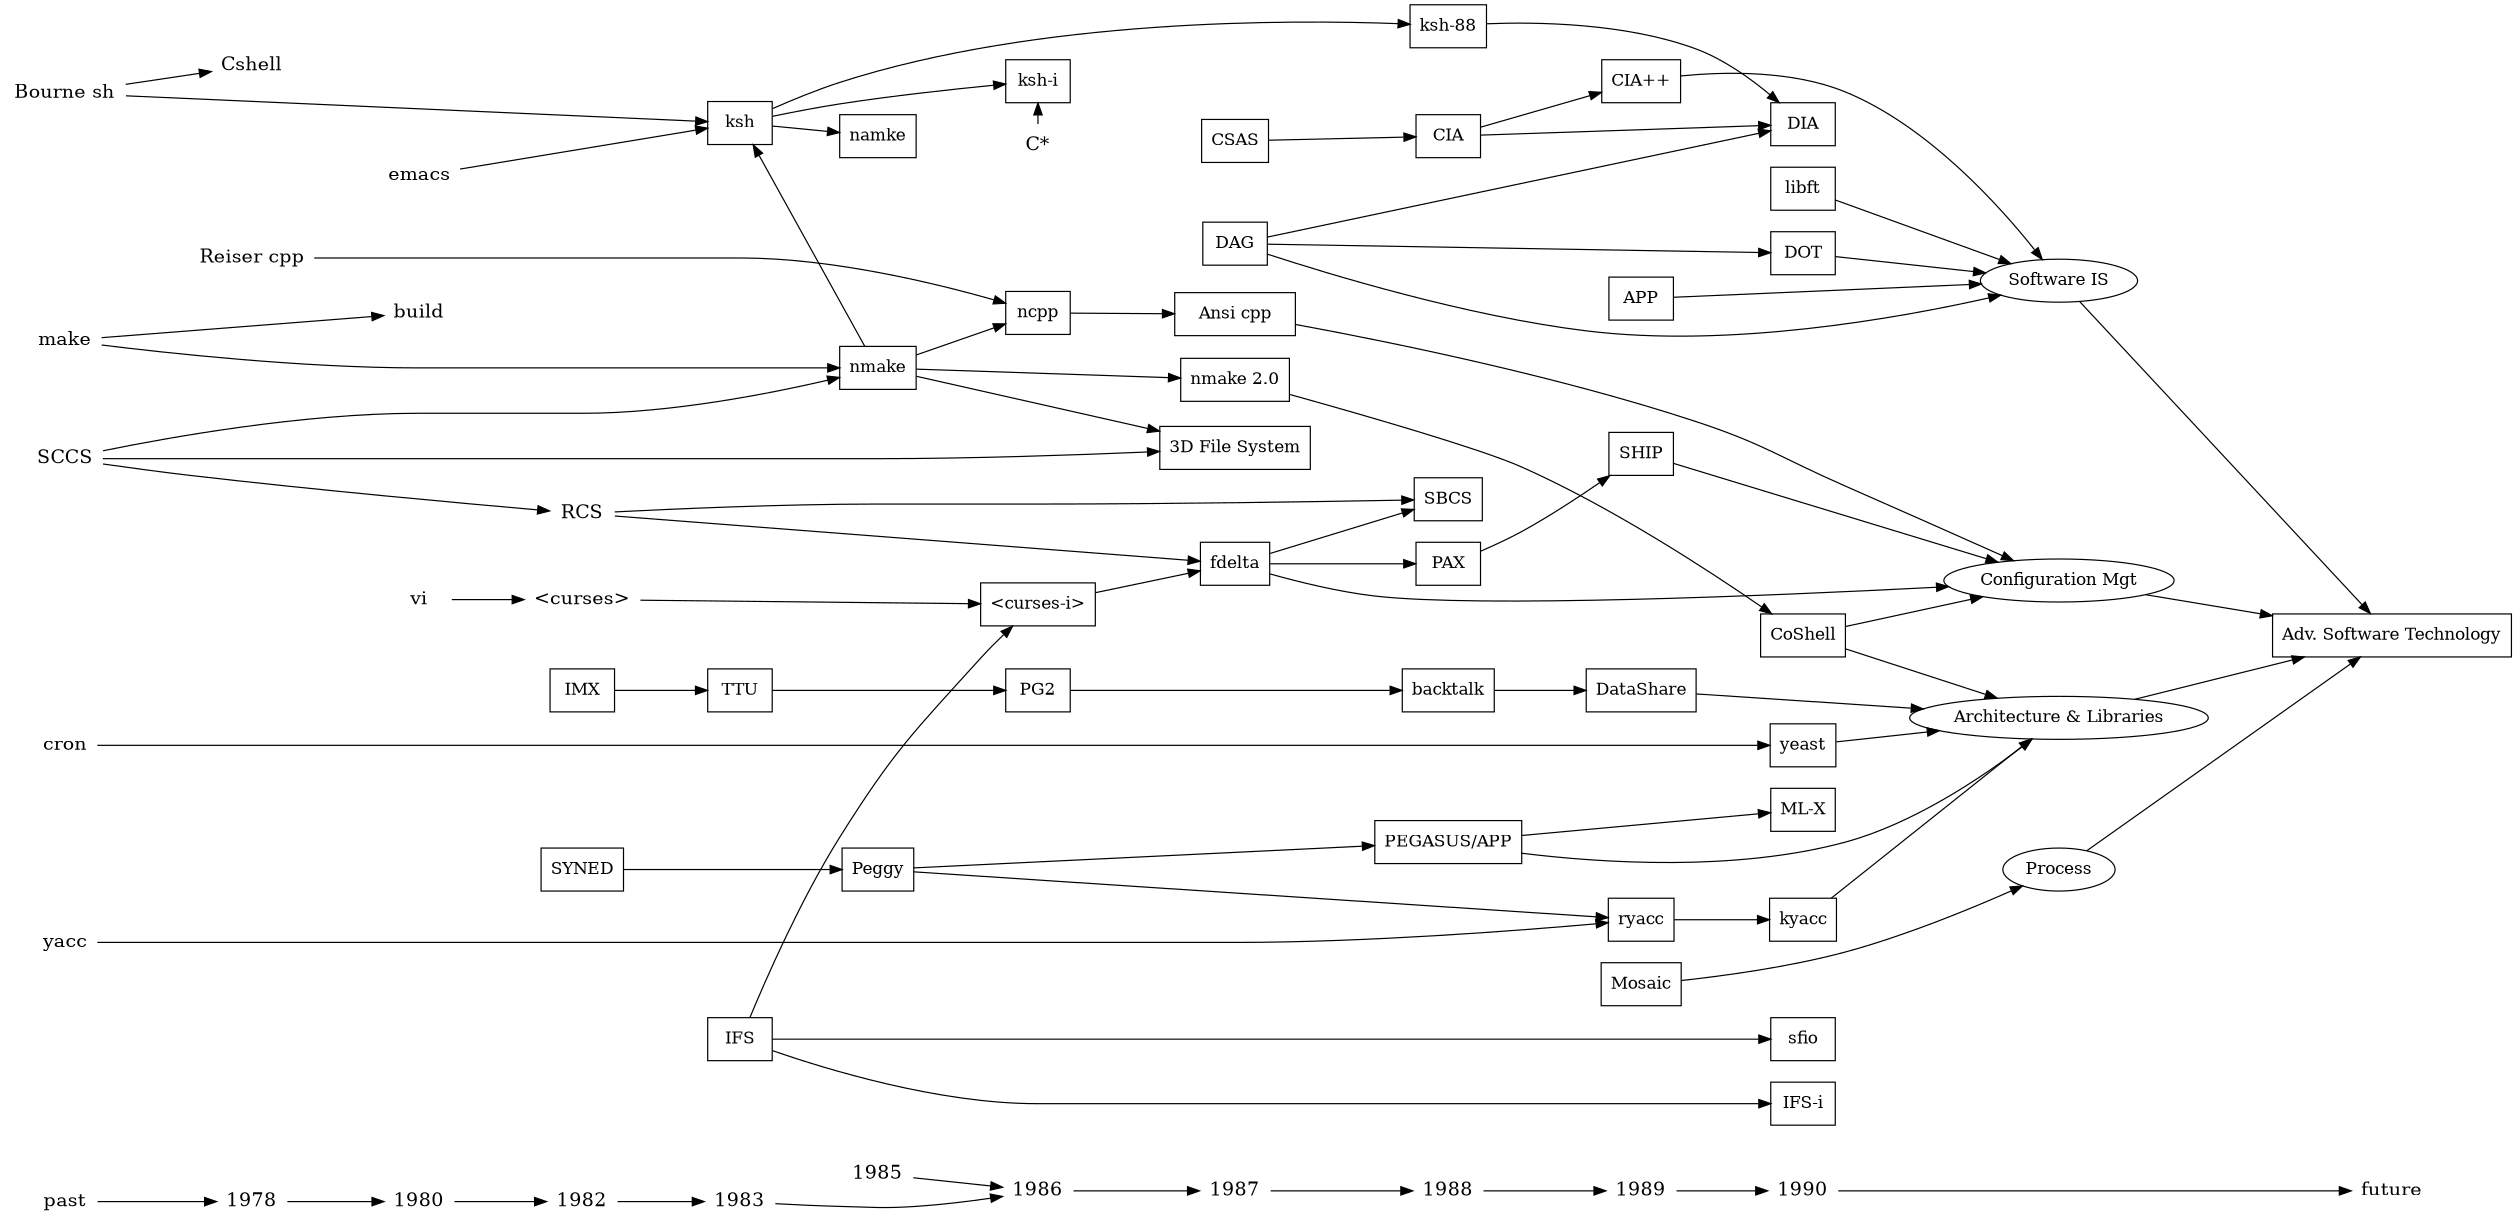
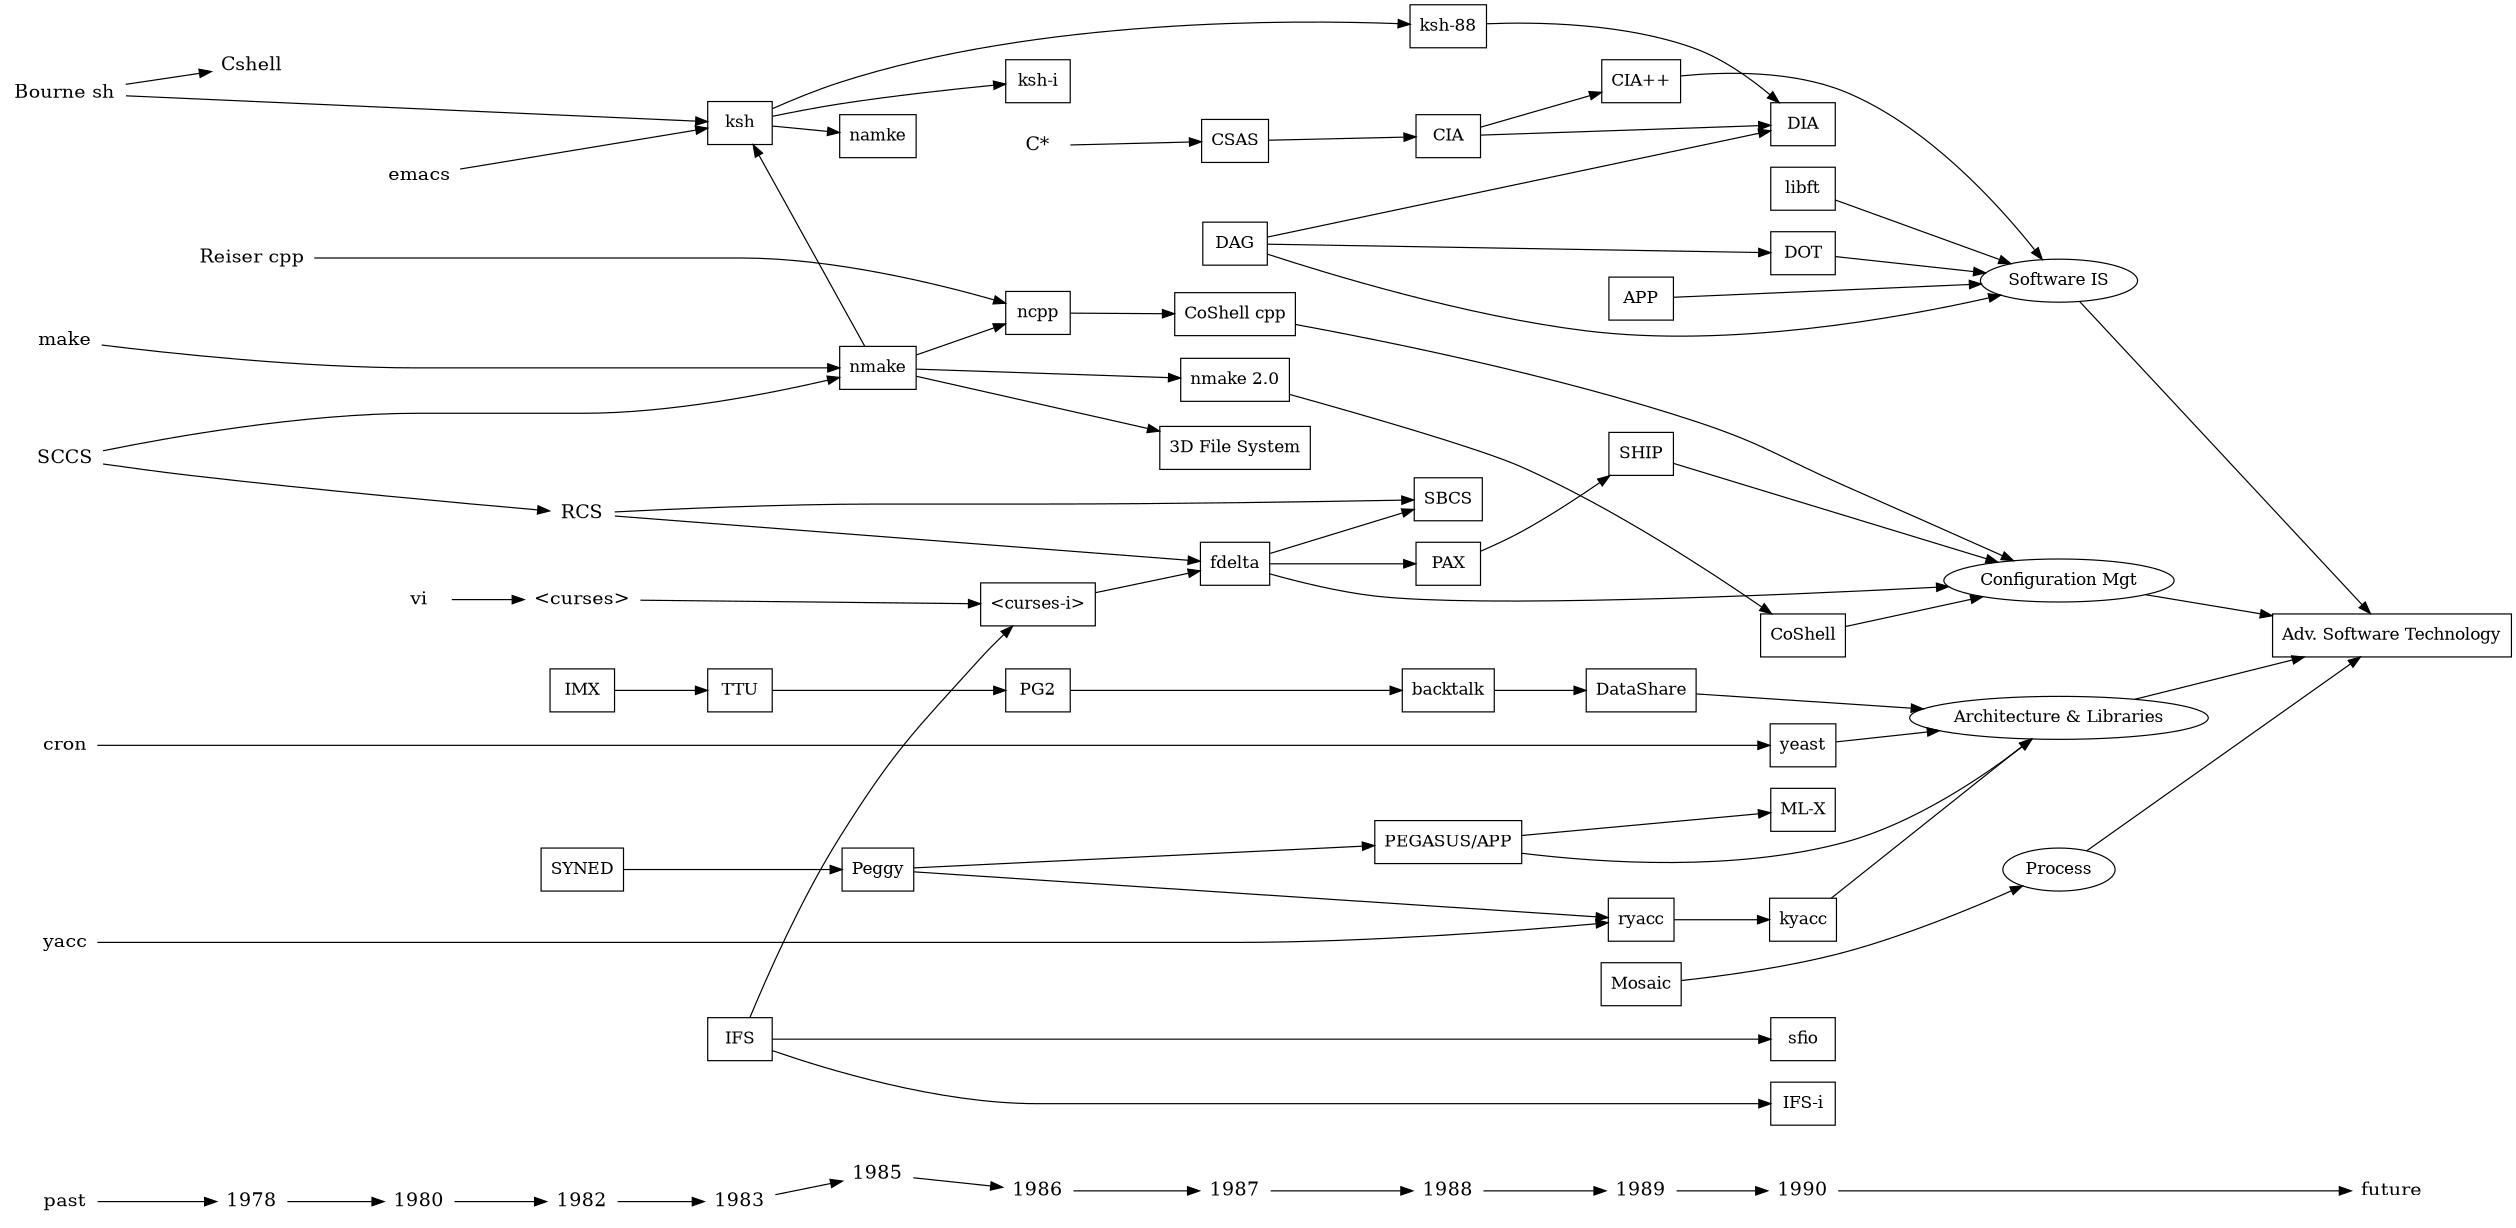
edge "C*" -> "ksh-i": now "C*" -> "CSAS"
node "build": removed
node "Ansi cpp": label "Ansi cpp" -> "CoShell cpp"
edge "SCCS" -> "3D File System": removed
edge "CoShell" -> "Architecture & Libraries": removed
edge "1983" -> "1986": now "1983" -> "1985"
